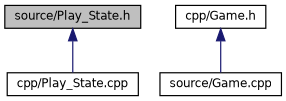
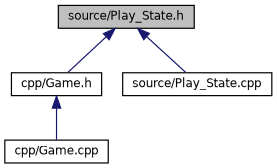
edge "cpp/Game.h" -> "source/Play_State.h": added
node "cpp/Play_State.cpp": label "cpp/Play_State.cpp" -> "source/Play_State.cpp"
node "source/Game.cpp": label "source/Game.cpp" -> "cpp/Game.cpp"
